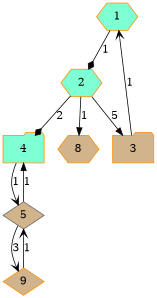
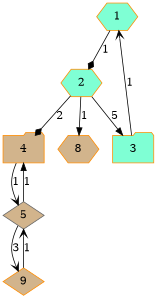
node "4": fillcolor aquamarine -> tan
node "3": fillcolor tan -> aquamarine
